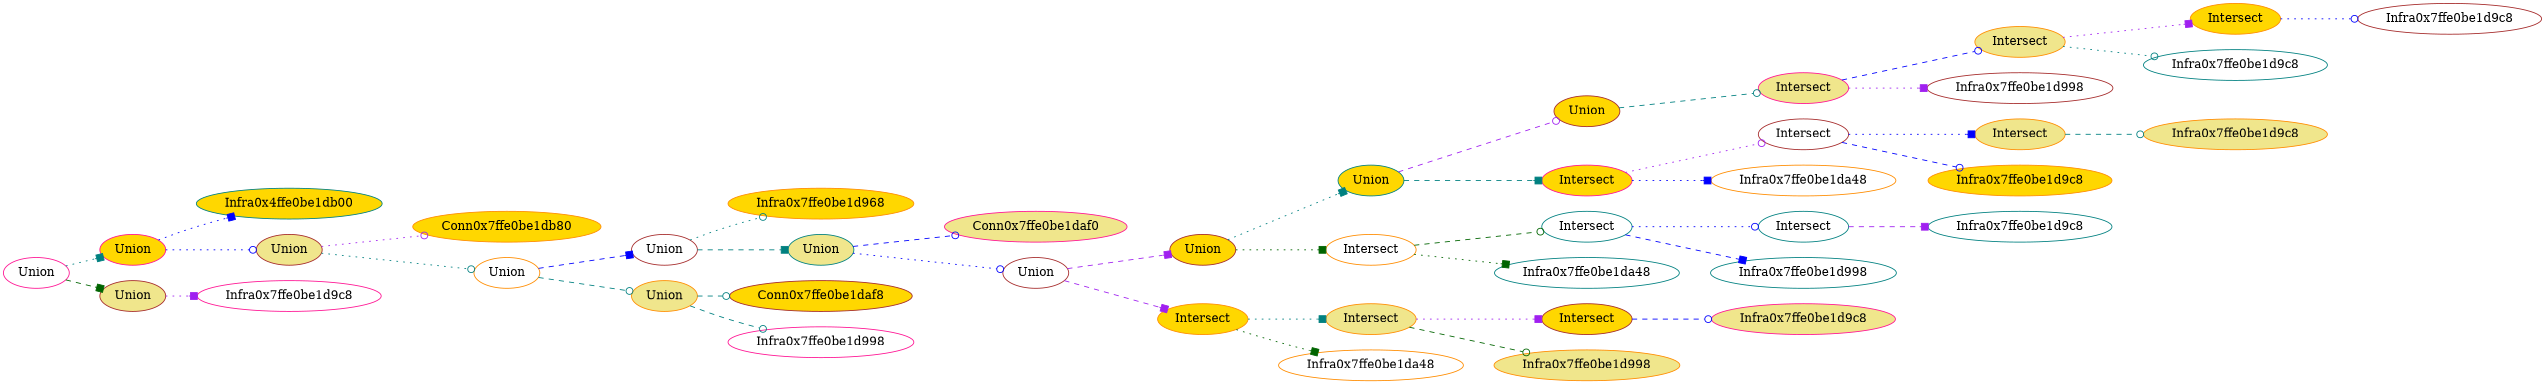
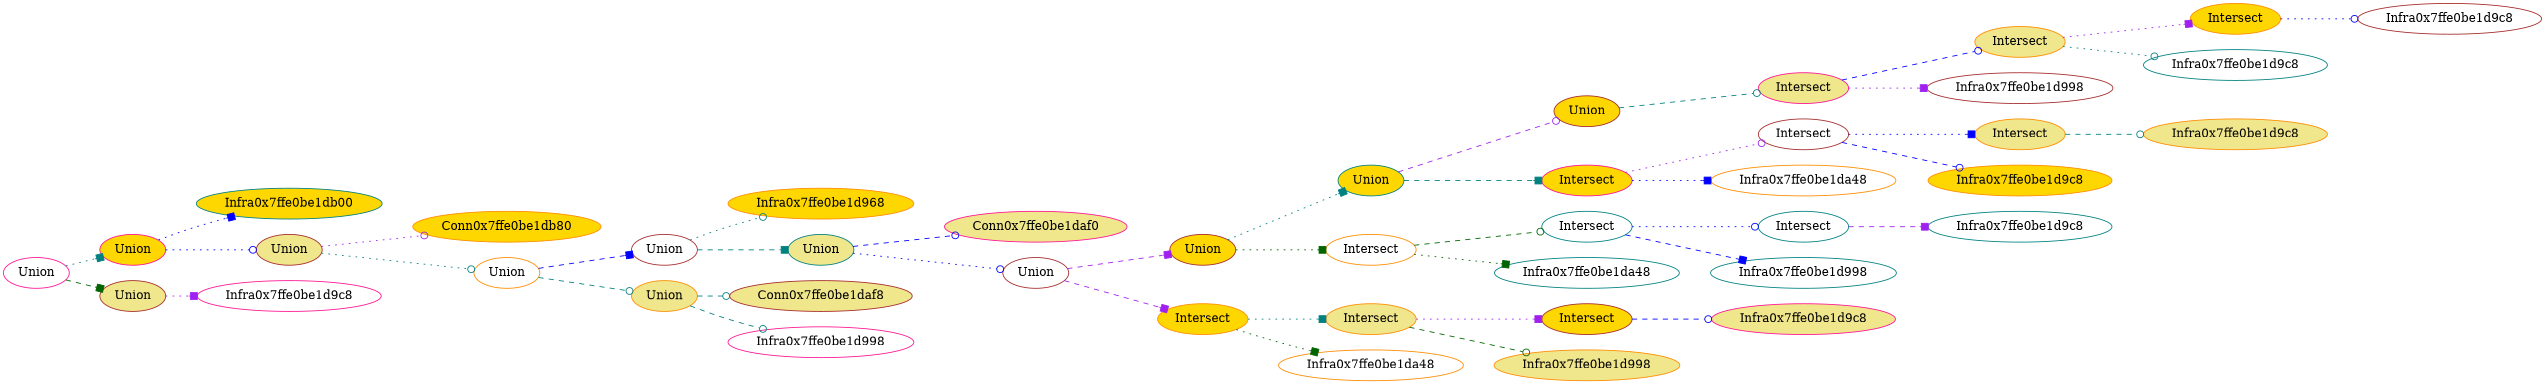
node "Infra0x4ffe0be1db00": label "Infra0x4ffe0be1db00" -> "Infra0x7ffe0be1db00"
node "Conn0x7ffe0be1daf8": fillcolor gold -> khaki
